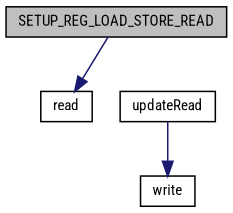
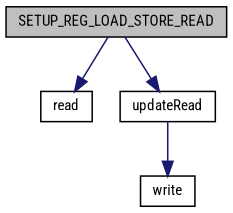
edge "SETUP_REG_LOAD_STORE_READ" -> "updateRead": added
